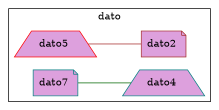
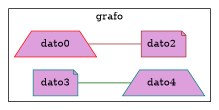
cluster "dato": label "dato" -> "grafo"
node "dato5": label "dato5" -> "dato0"
node "dato7": label "dato7" -> "dato3"
